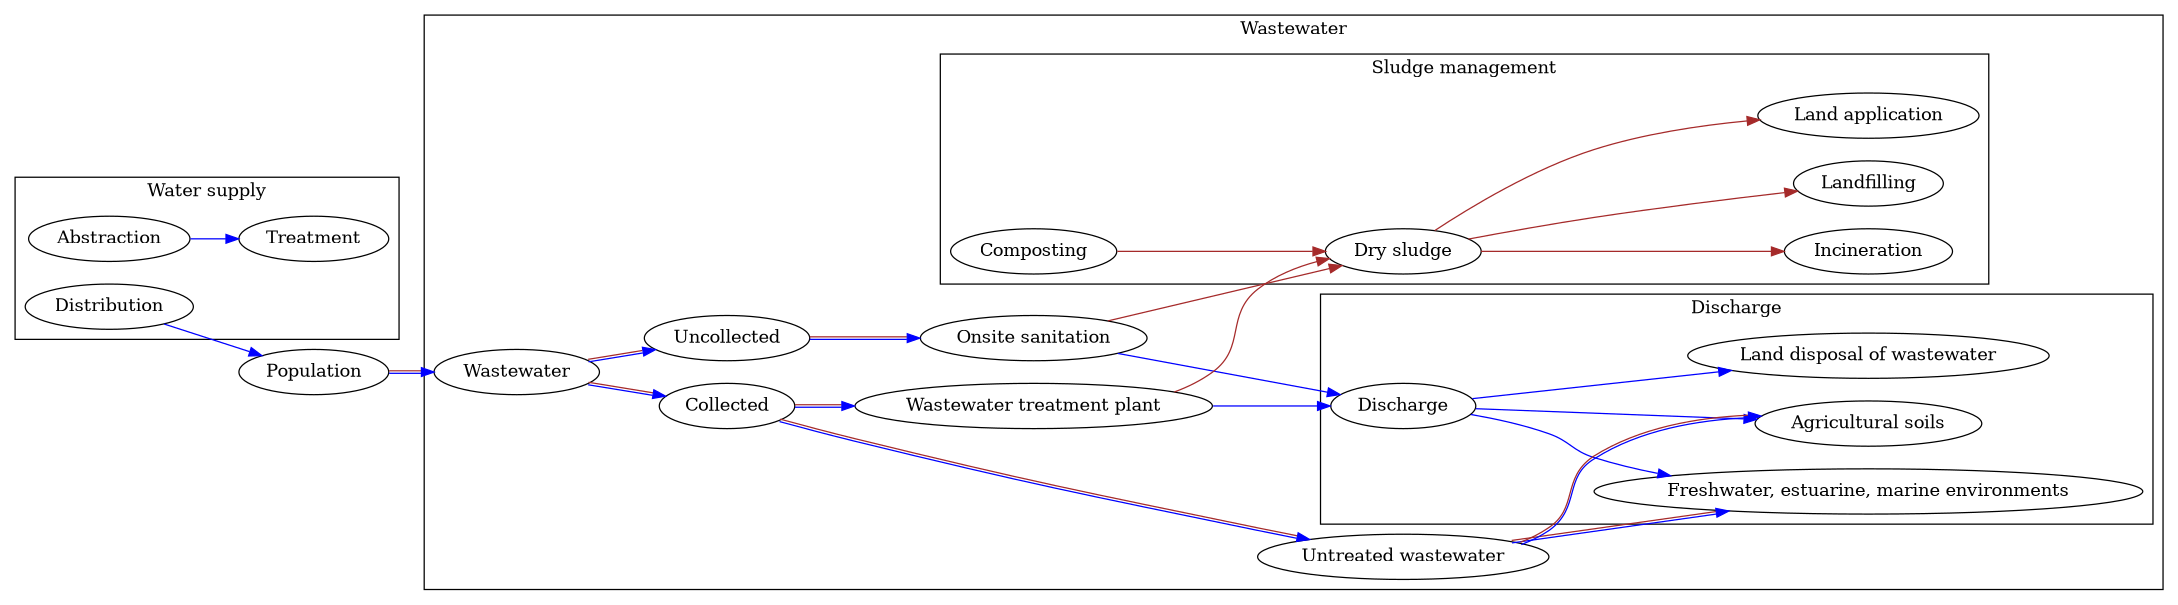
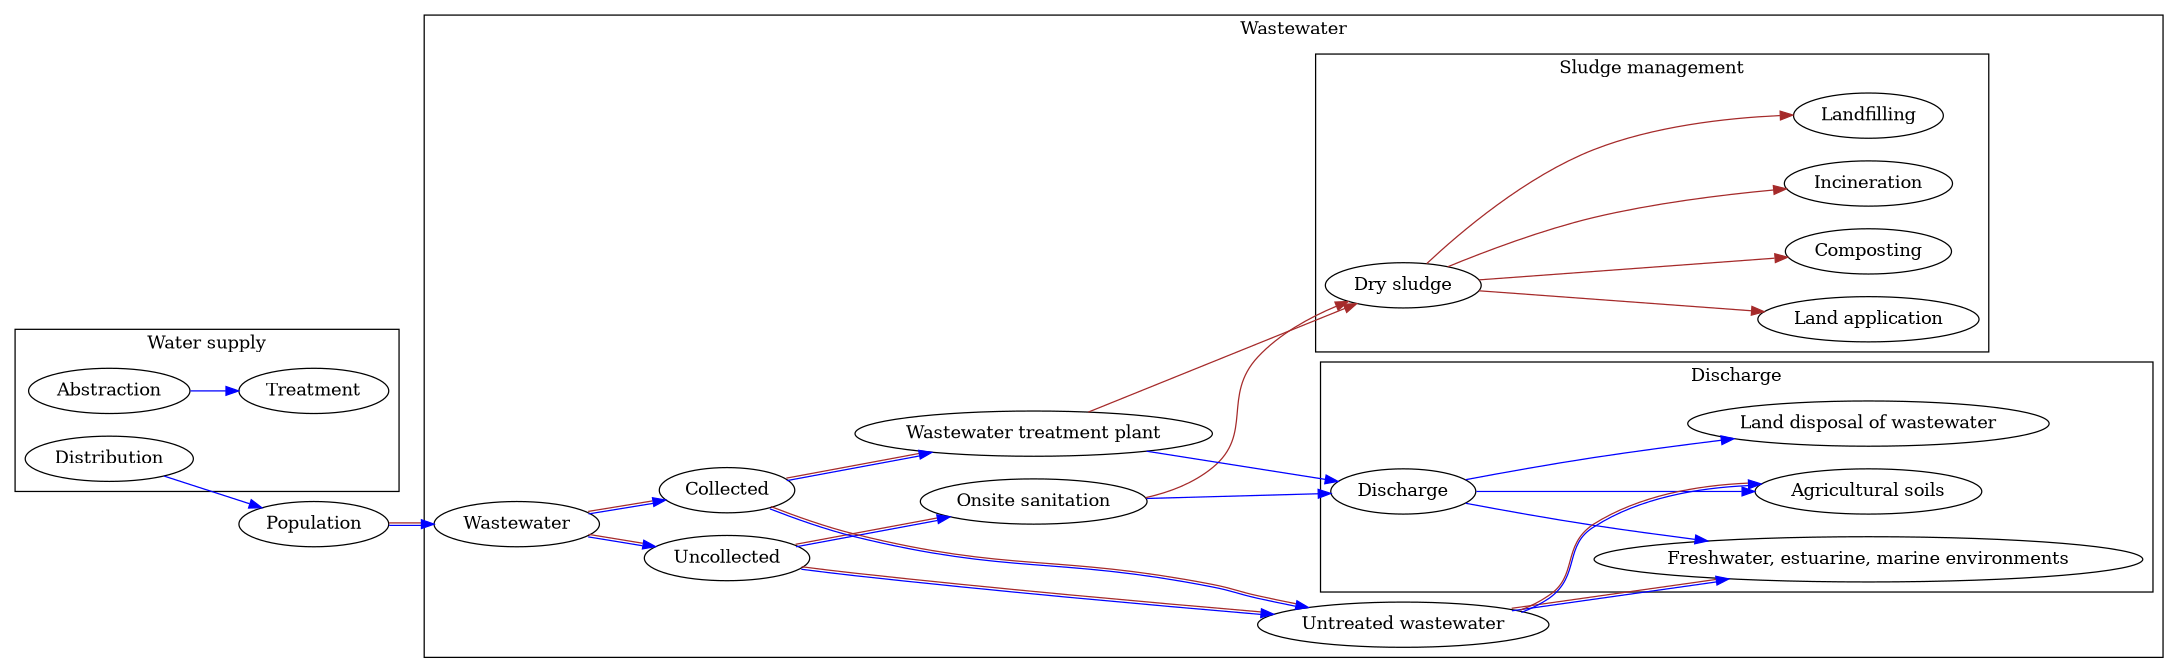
edge "Composting" -> "Dry sludge": reversed
edge "Uncollected" -> "Untreated wastewater": added
